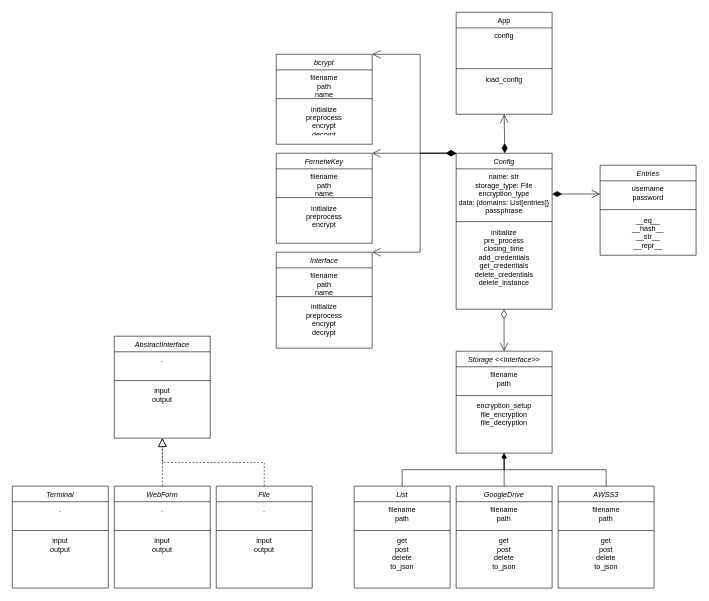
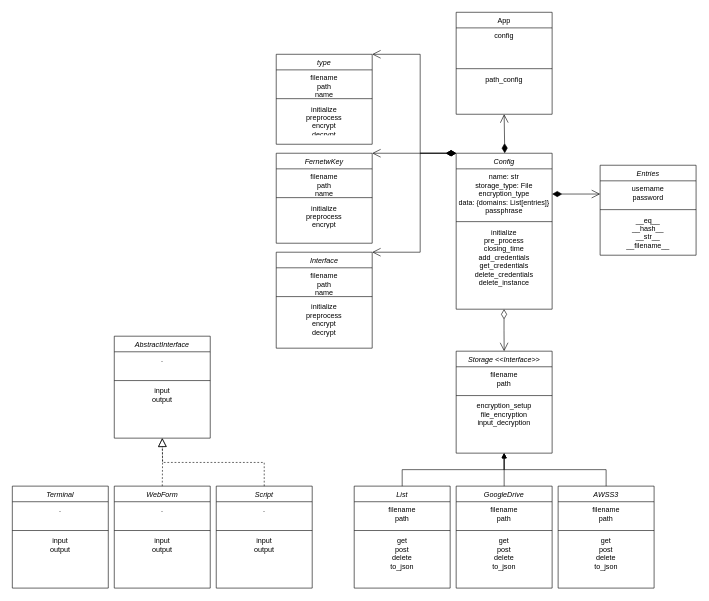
node "bcrypt": label "bcrypt" -> "type"
node "load_config": label "load_config" -> "path_config"
node "__eq__ __hash__ __str__ __repr__": label "__eq__ __hash__ __str__ __repr__" -> "__eq__ __hash__ __str__ __filename__"
node "encryption_setup file_encryption file_decryption": label "encryption_setup file_encryption file_decryption" -> "encryption_setup file_encryption input_decryption"
node "File": label "File" -> "Script"
